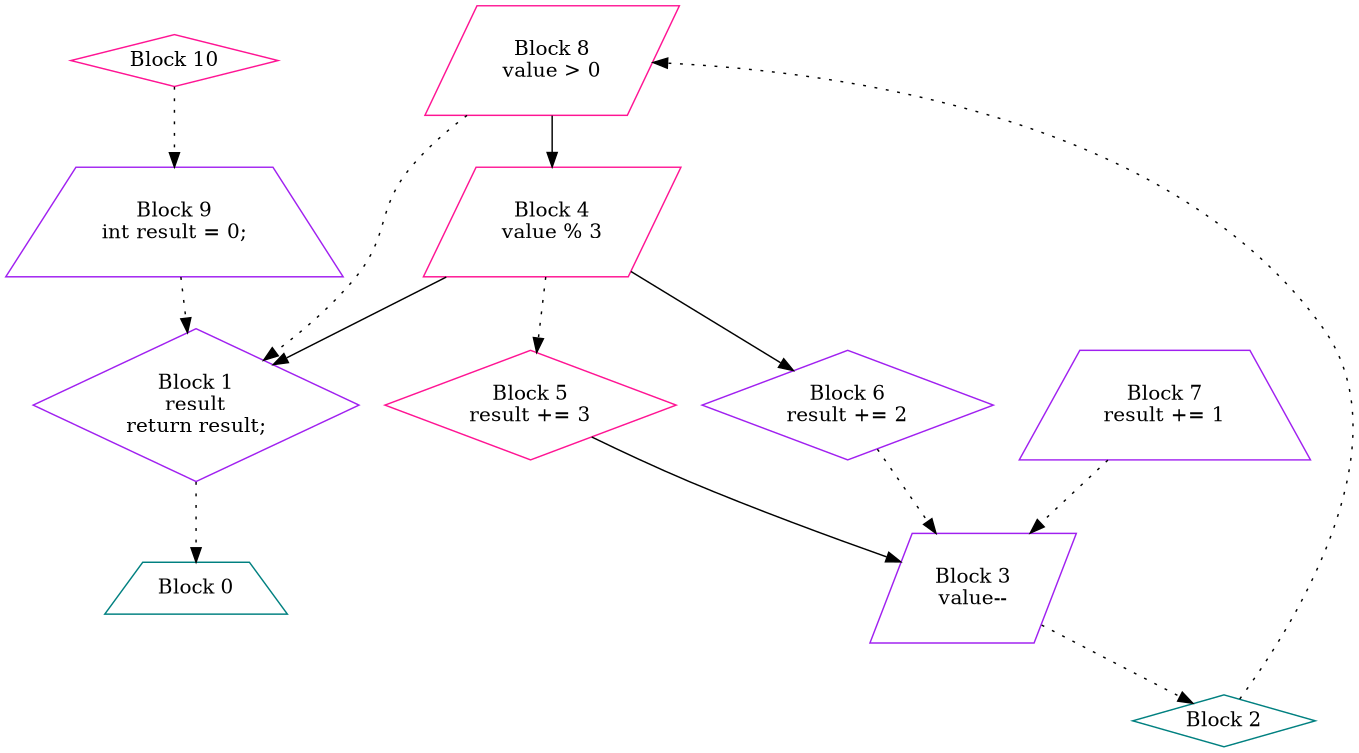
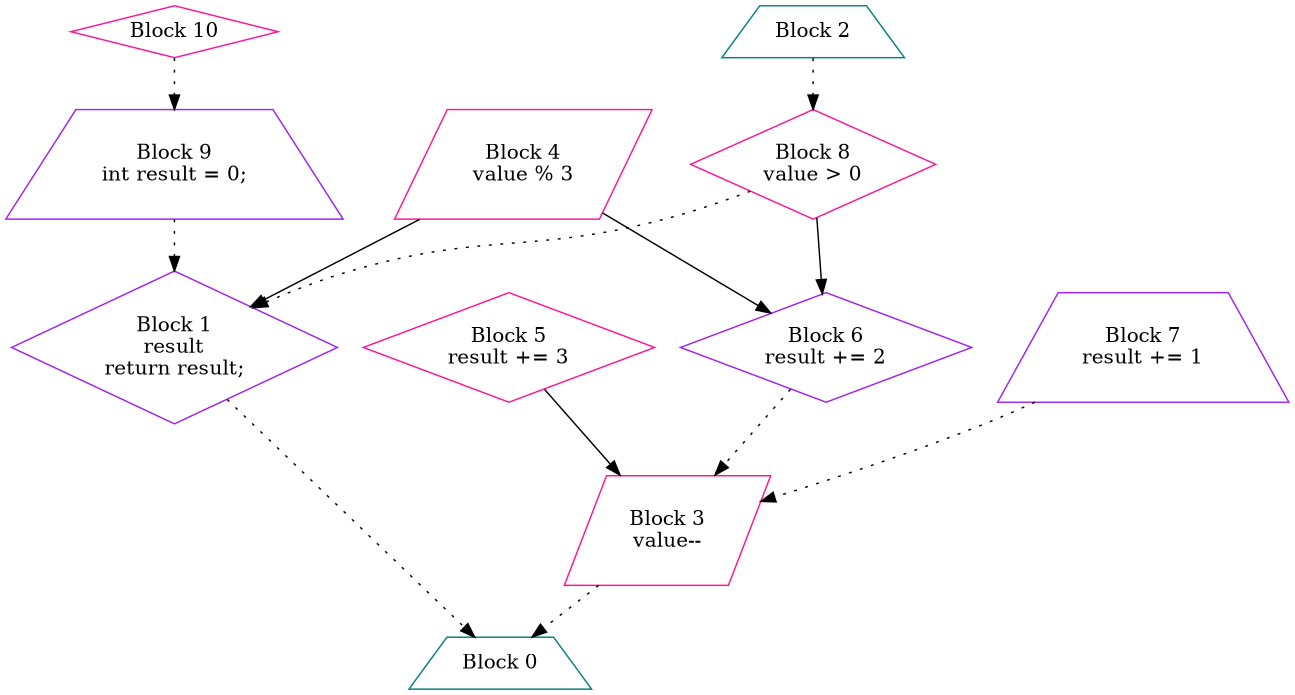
node "Block 8 value > 0": shape parallelogram -> diamond
edge "Block 8 value > 0" -> "Block 4 value % 3": now "Block 8 value > 0" -> "Block 6 result += 2"
edge "Block 4 value % 3" -> "Block 5 result += 3": removed
node "Block 3 value--": color purple -> deeppink
edge "Block 3 value--" -> "Block 2": now "Block 3 value--" -> "Block 0"
node "Block 2": shape diamond -> trapezium
